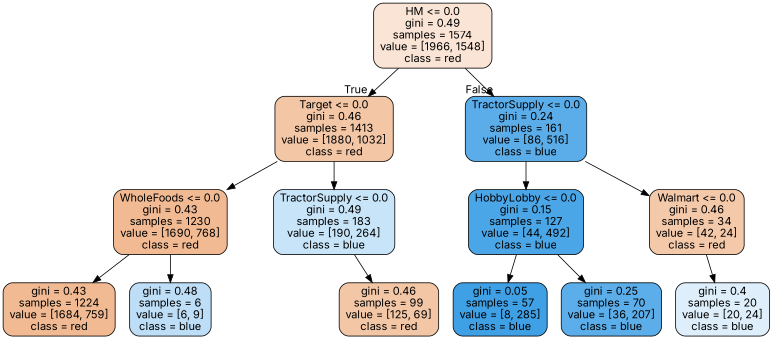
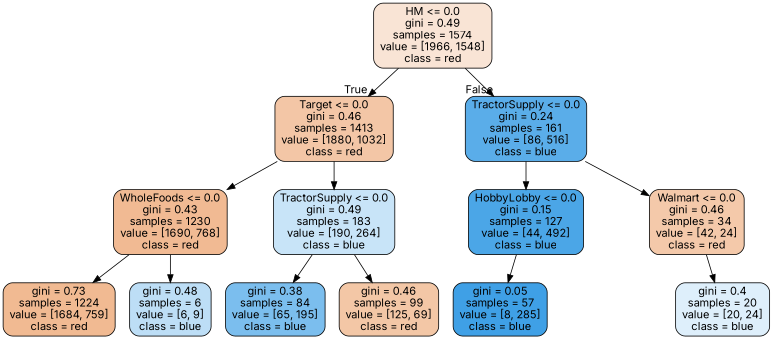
node "gini = 0.43 samples = 1224 value = [1684, 759] class = red": label "gini = 0.43 samples = 1224 value = [1684, 759] class = red" -> "gini = 0.73 samples = 1224 value = [1684, 759] class = red"
node "gini = 0.38 samples = 84 value = [65, 195] class = blue": added
node "gini = 0.25 samples = 70 value = [36, 207] class = blue": removed
